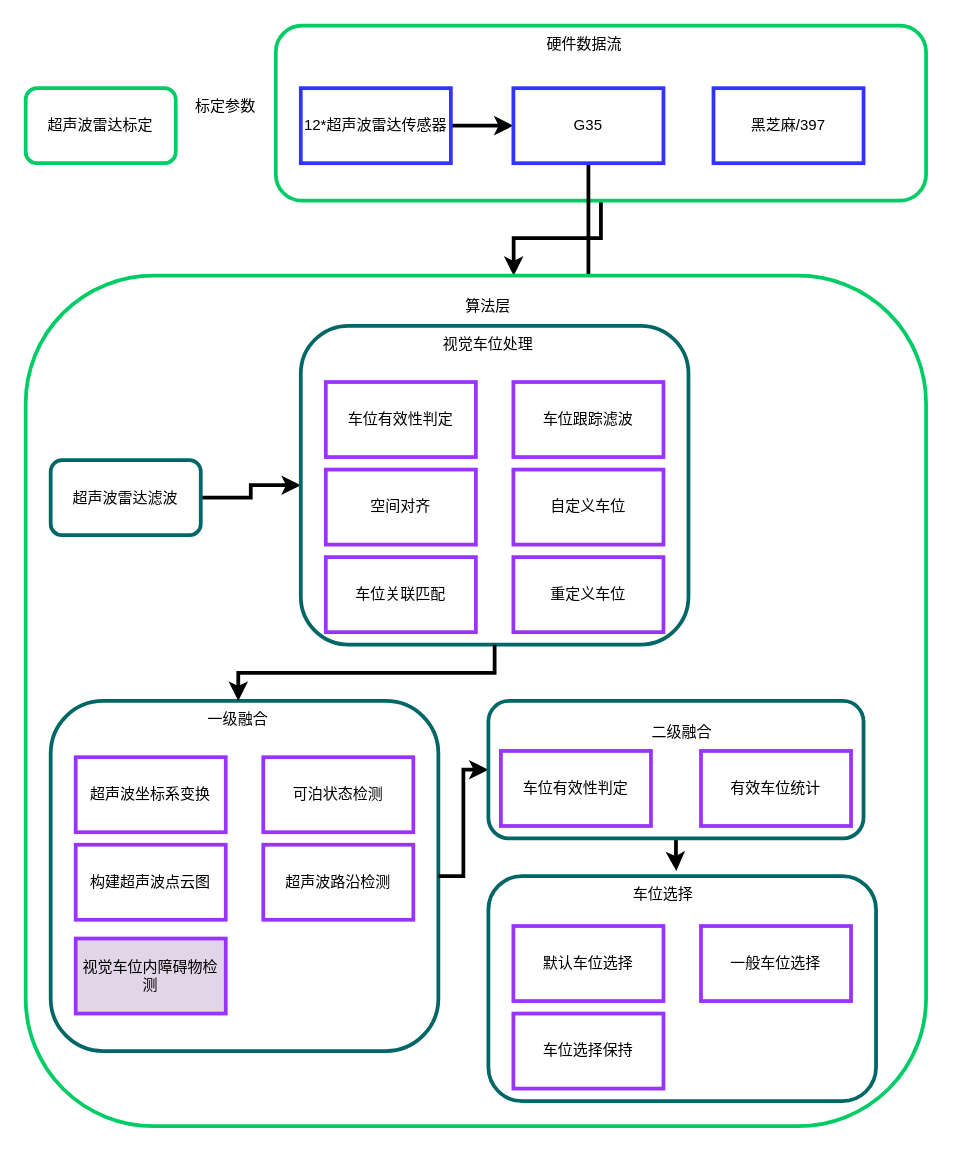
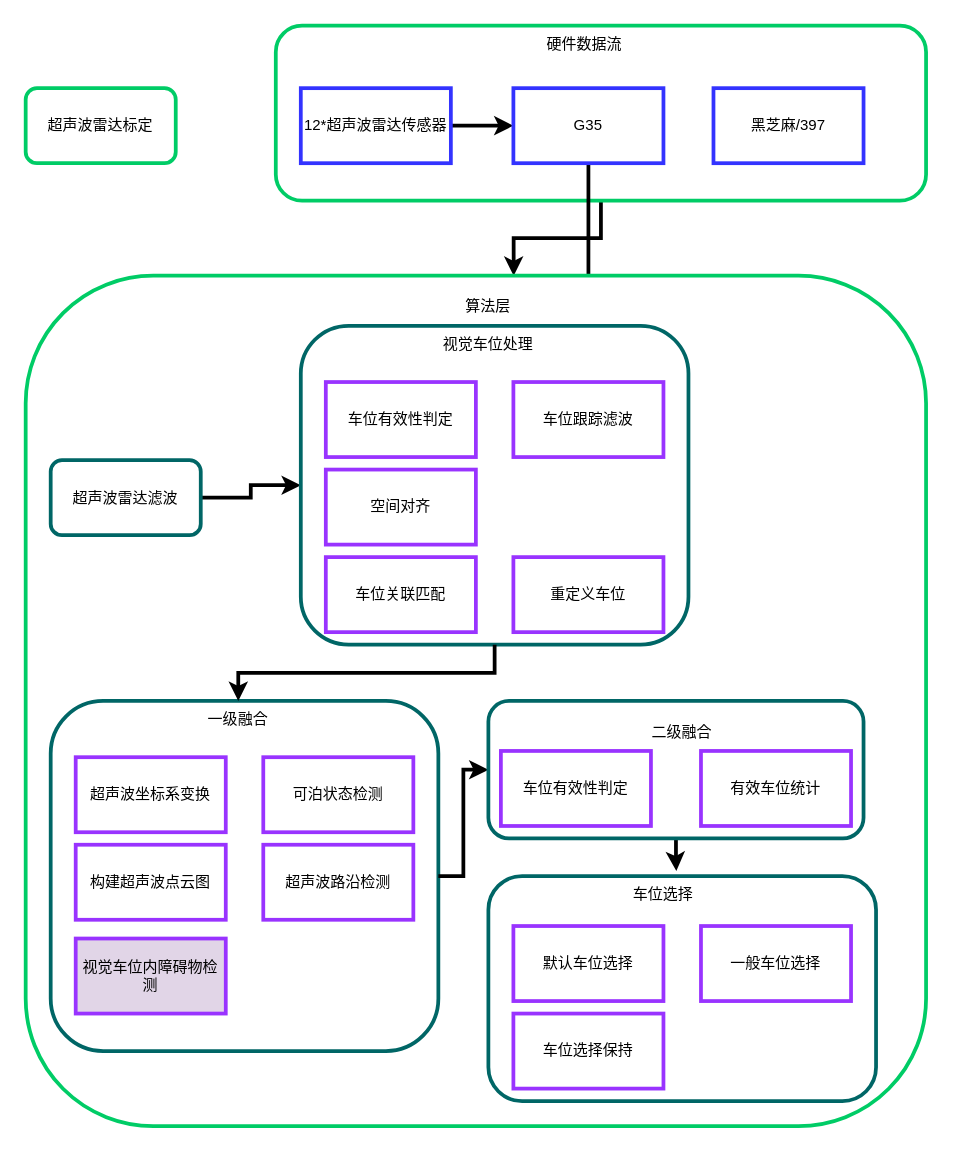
node "标定参数": removed
node "自定义车位": removed
